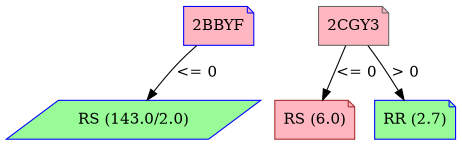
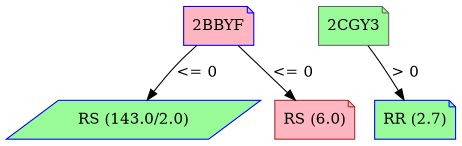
node "2CGY3": fillcolor lightpink -> palegreen
edge "2CGY3" -> "RS (6.0)": now "2BBYF" -> "RS (6.0)"
